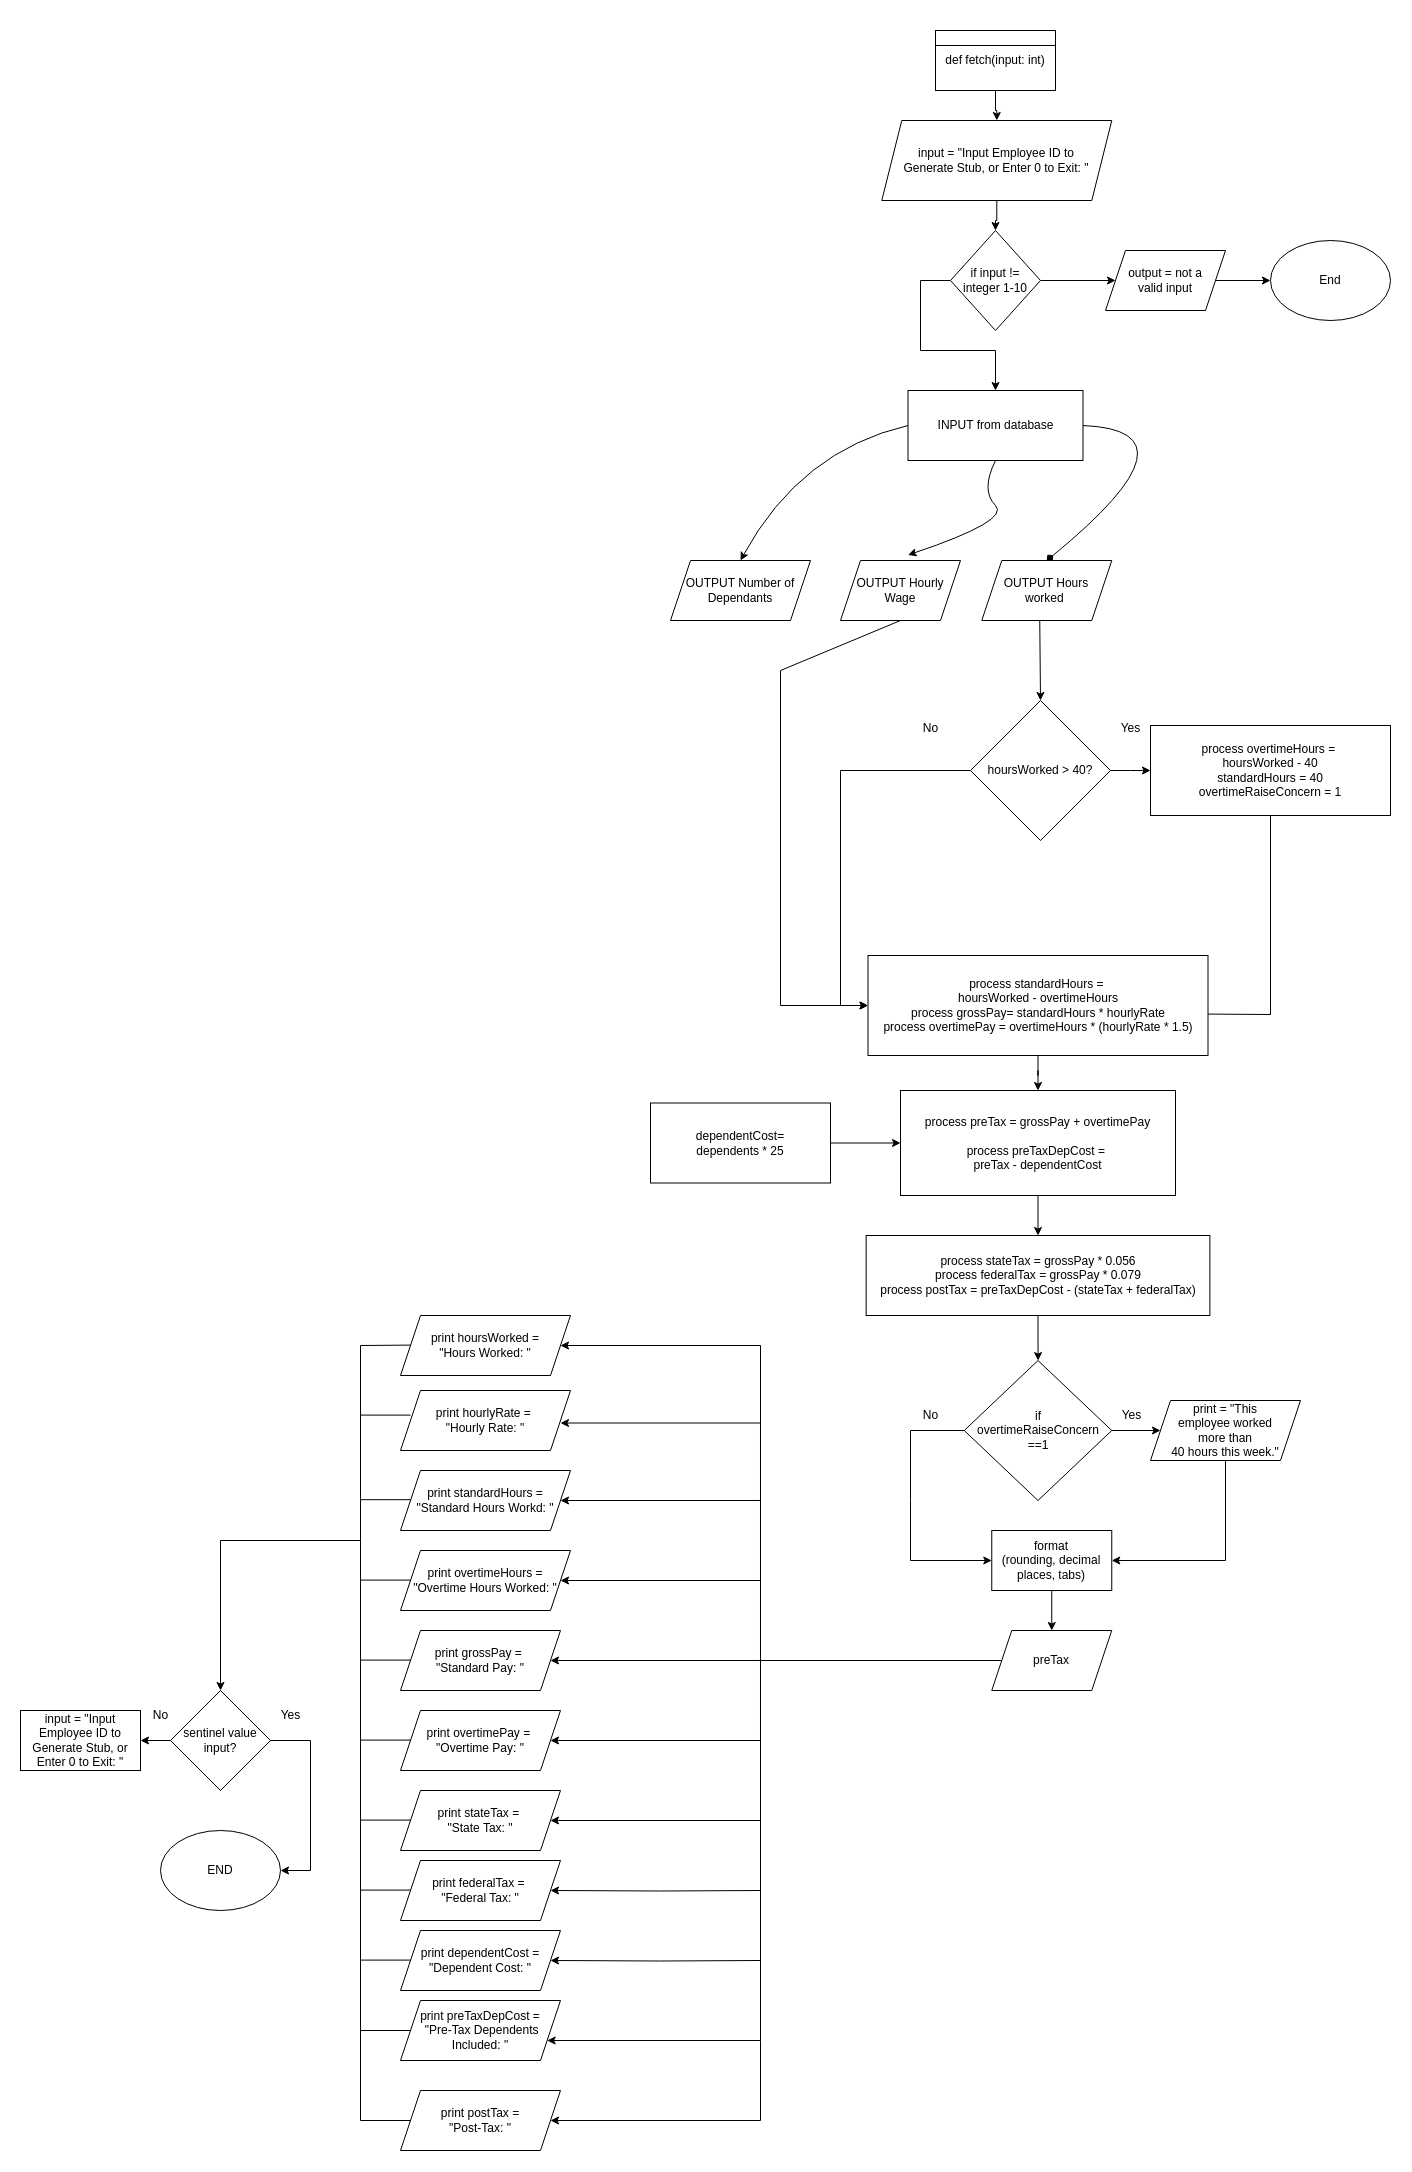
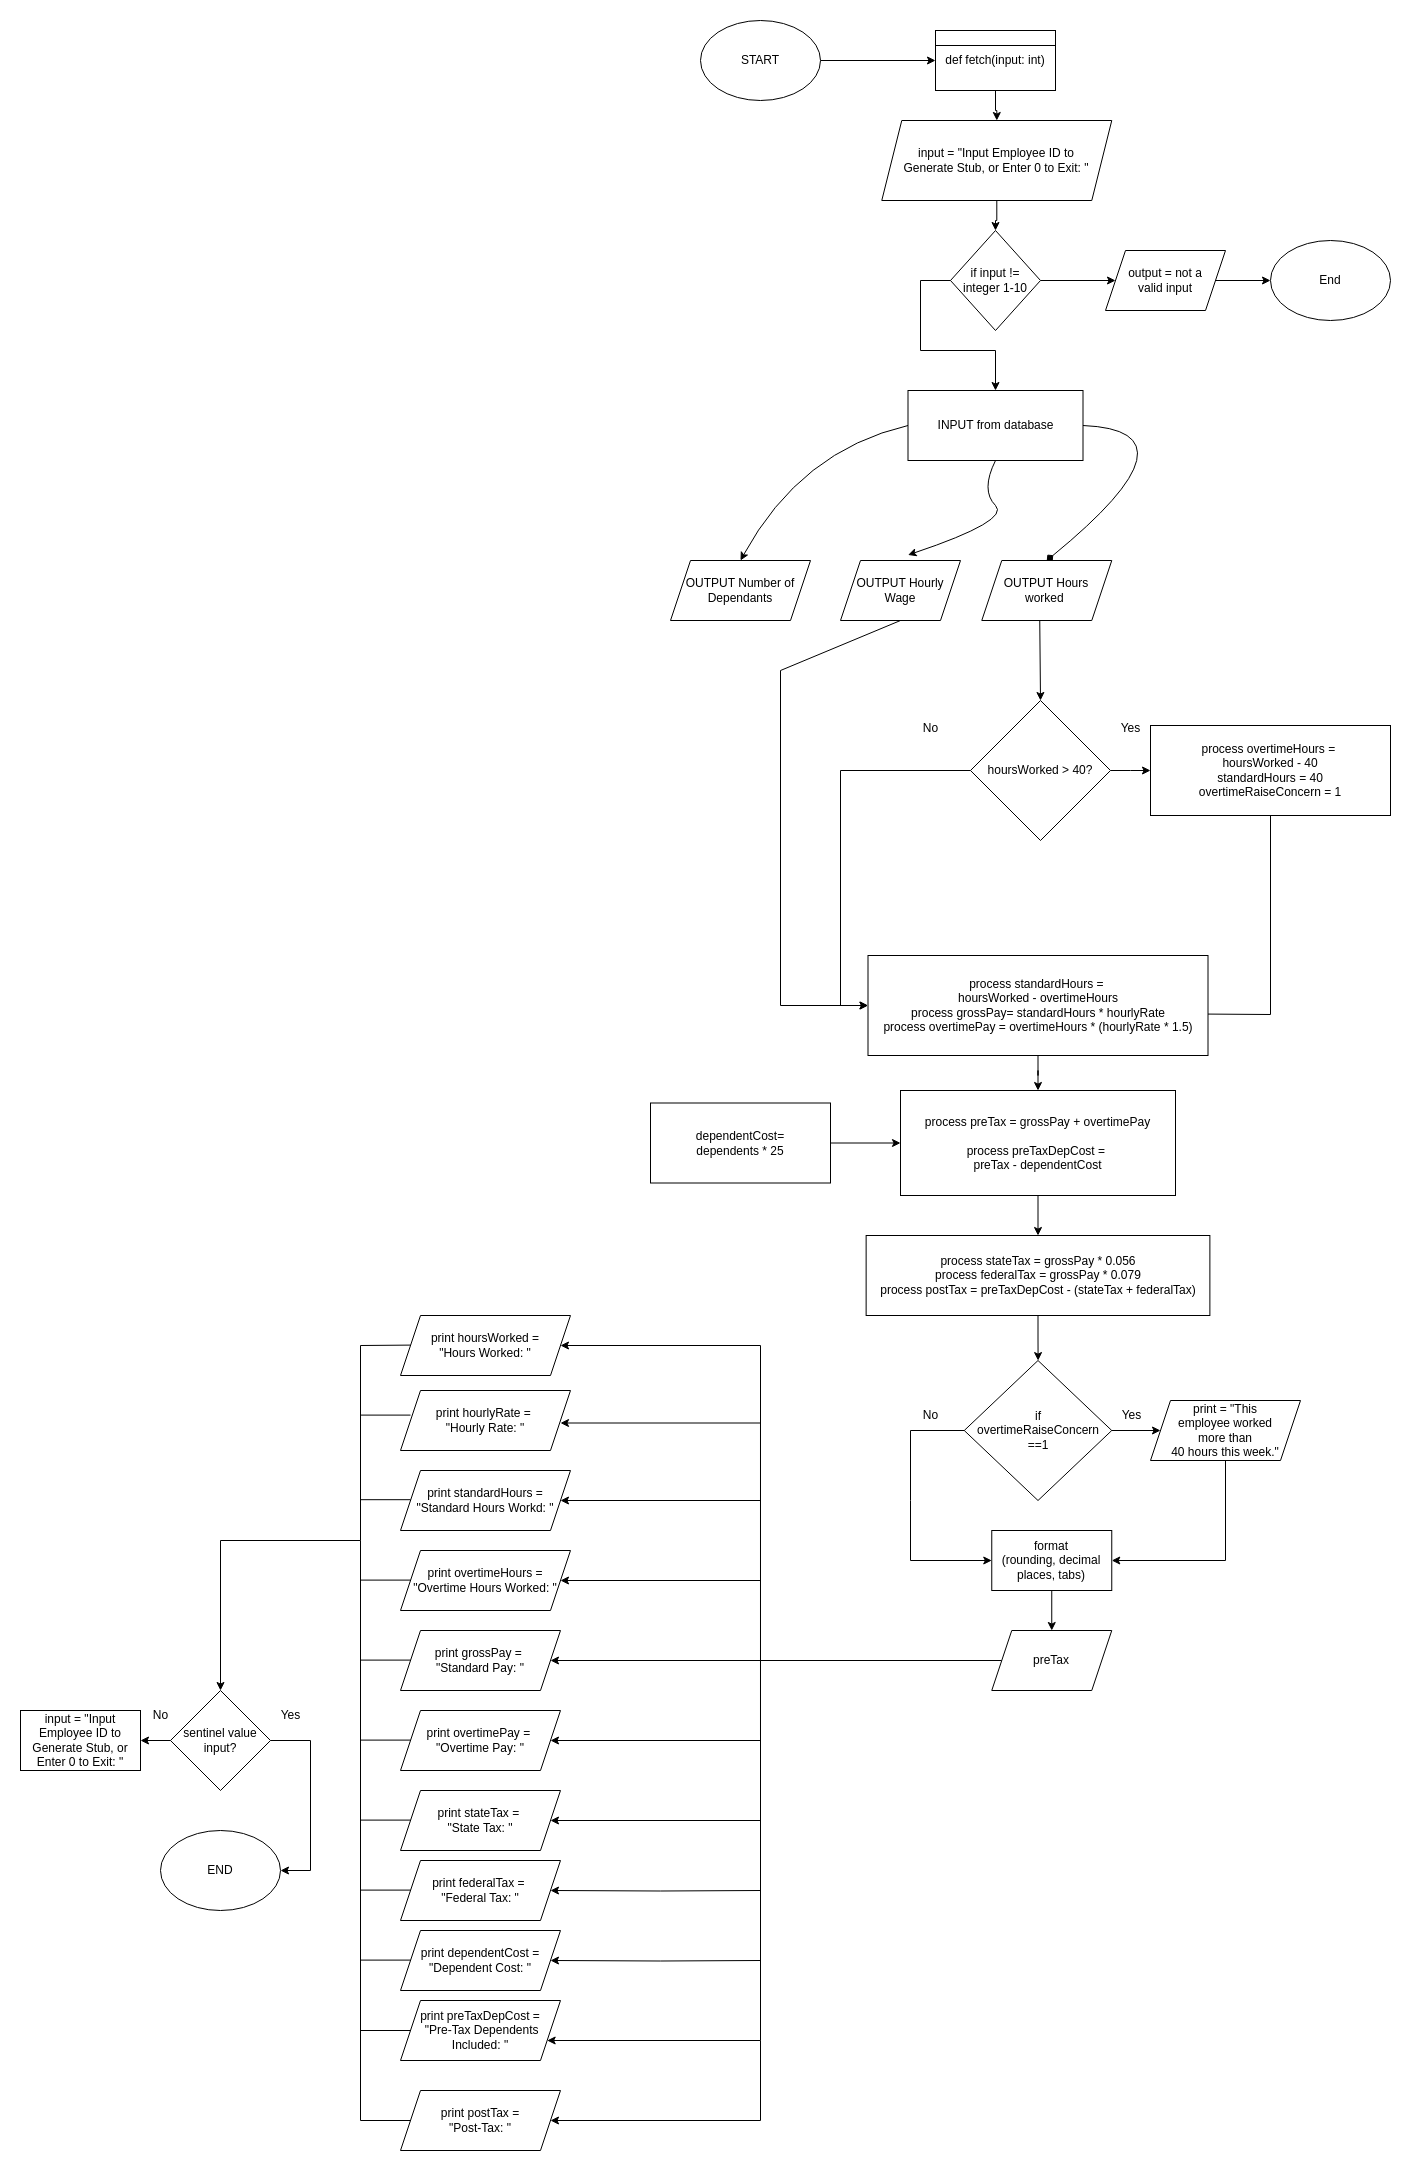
node "START": added
edge "START" -> "def fetch(input: int)": added
